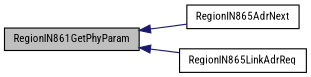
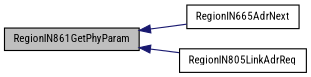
node "RegionIN865AdrNext": label "RegionIN865AdrNext" -> "RegionIN665AdrNext"
node "RegionIN865LinkAdrReq": label "RegionIN865LinkAdrReq" -> "RegionIN805LinkAdrReq"
